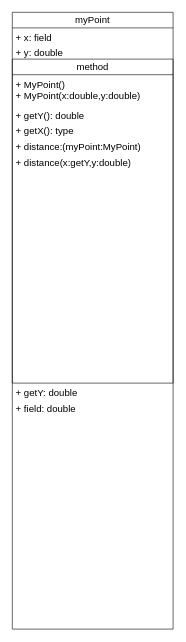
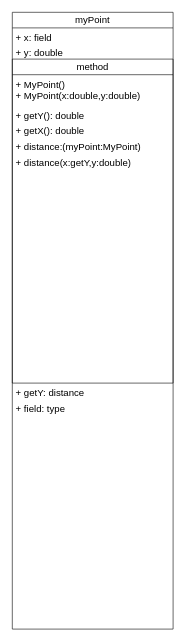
node "+ getX(): type": label "+ getX(): type" -> "+ getX(): double"
node "+ getY: double": label "+ getY: double" -> "+ getY: distance"
node "+ field: double": label "+ field: double" -> "+ field: type"
